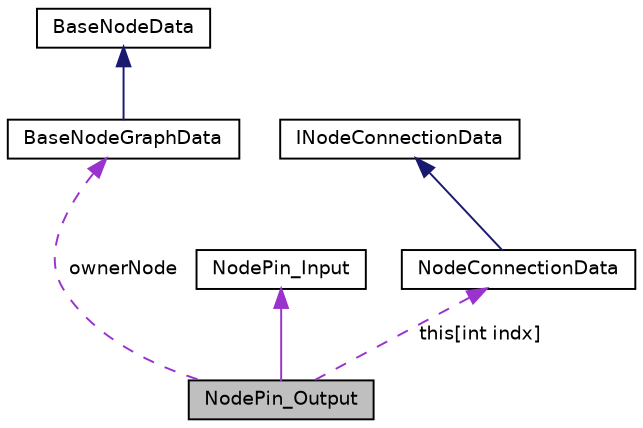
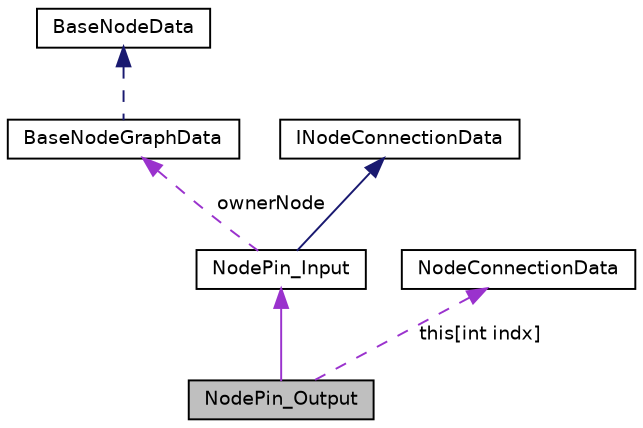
edge "BaseNodeGraphData" -> "BaseNodeData": style solid -> dashed
edge "NodeConnectionData" -> "INodeConnectionData": now "NodePin_Input" -> "INodeConnectionData"
edge "NodePin_Output" -> "BaseNodeGraphData": now "NodePin_Input" -> "BaseNodeGraphData"
